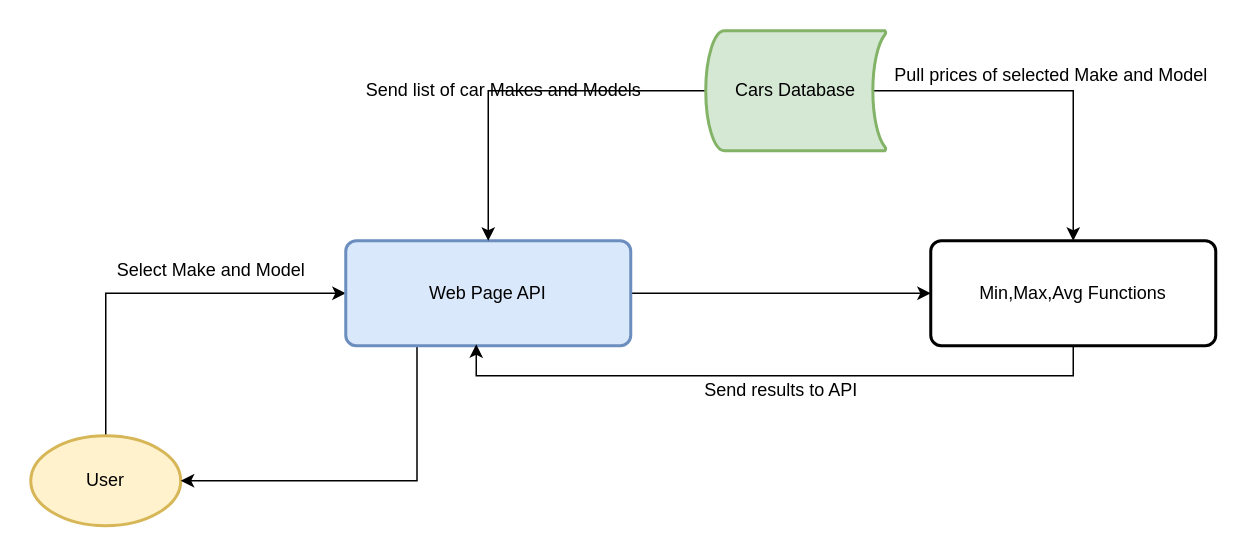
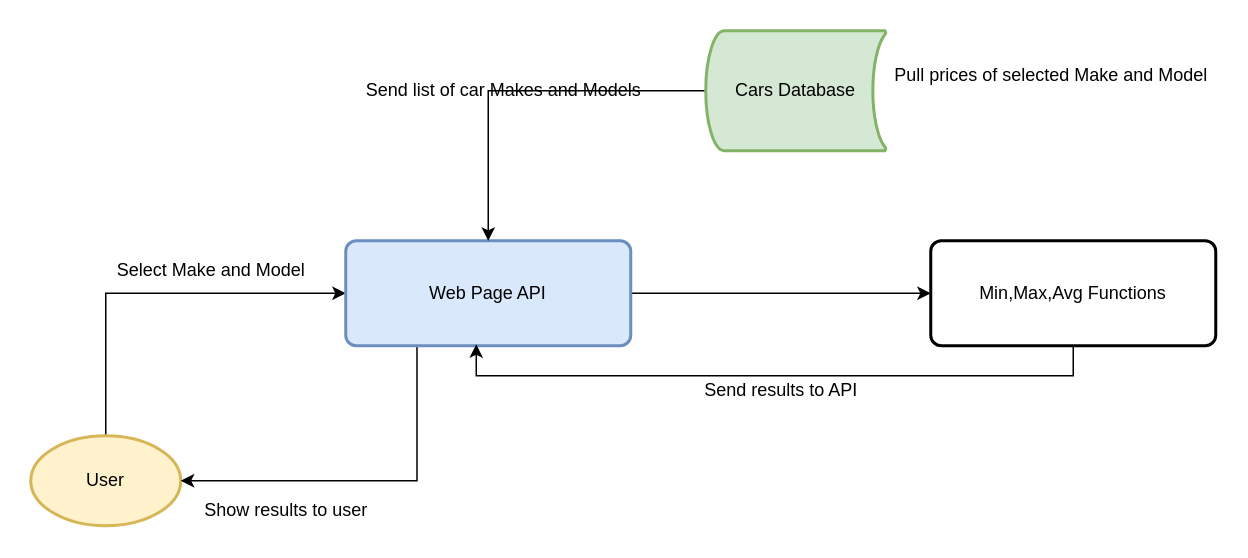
edge "Cars Database" -> "Min,Max,Avg Functions": removed
node "Show results to user": added
